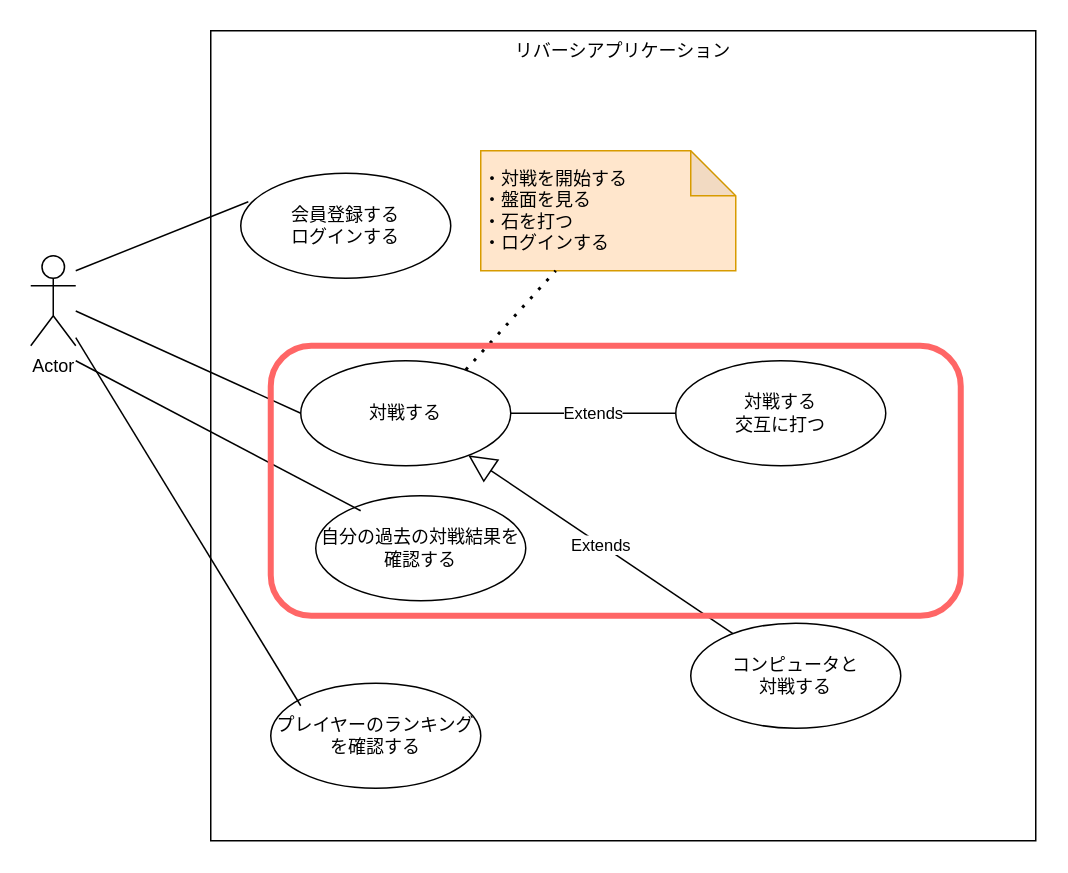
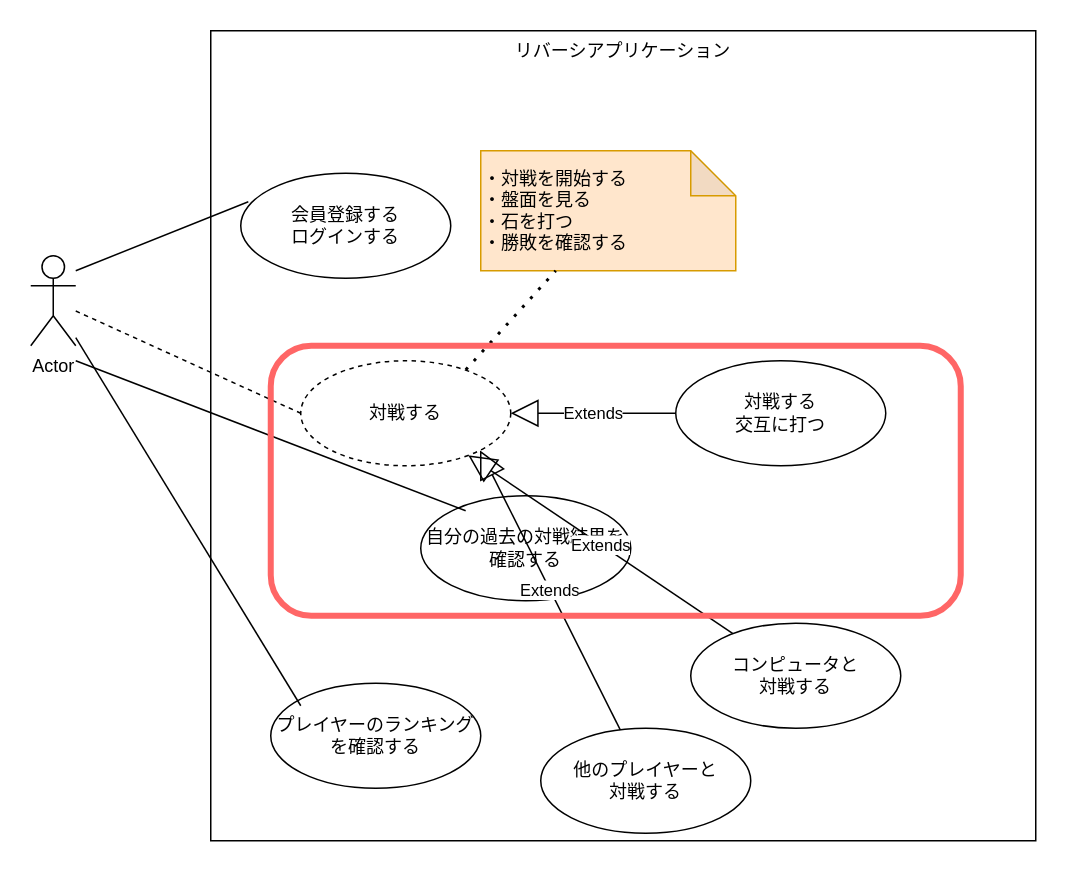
node "・対戦を開始する ・盤面を見る ・石を打つ ・ログインする": label "・対戦を開始する ・盤面を見る ・石を打つ ・ログインする" -> "・対戦を開始する ・盤面を見る ・石を打つ ・勝敗を確認する"
edge "Actor" -- "対戦する": style solid -> dashed
node "対戦する": style solid -> dashed
edge "対戦する" -- "対戦する 交互に打つ": arrowhead none -> block
node "自分の過去の対戦結果を確認する": moved (421, 548) -> (526, 548)
edge "他のプレイヤーと 対戦する" -> "対戦する": added, label "Extends"
node "他のプレイヤーと 対戦する": added
